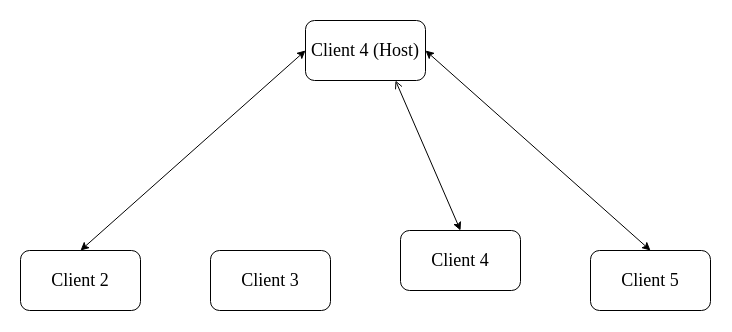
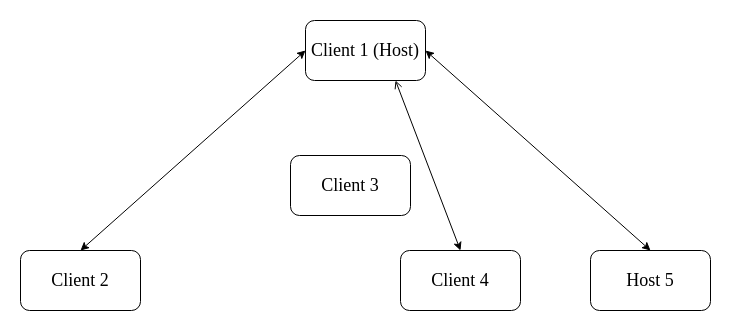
node "Client 4 (Host)": label "Client 4 (Host)" -> "Client 1 (Host)"
node "Client 4": moved (461, 261) -> (461, 281)
node "Client 3": moved (271, 281) -> (351, 186)
node "Client 5": label "Client 5" -> "Host 5"
